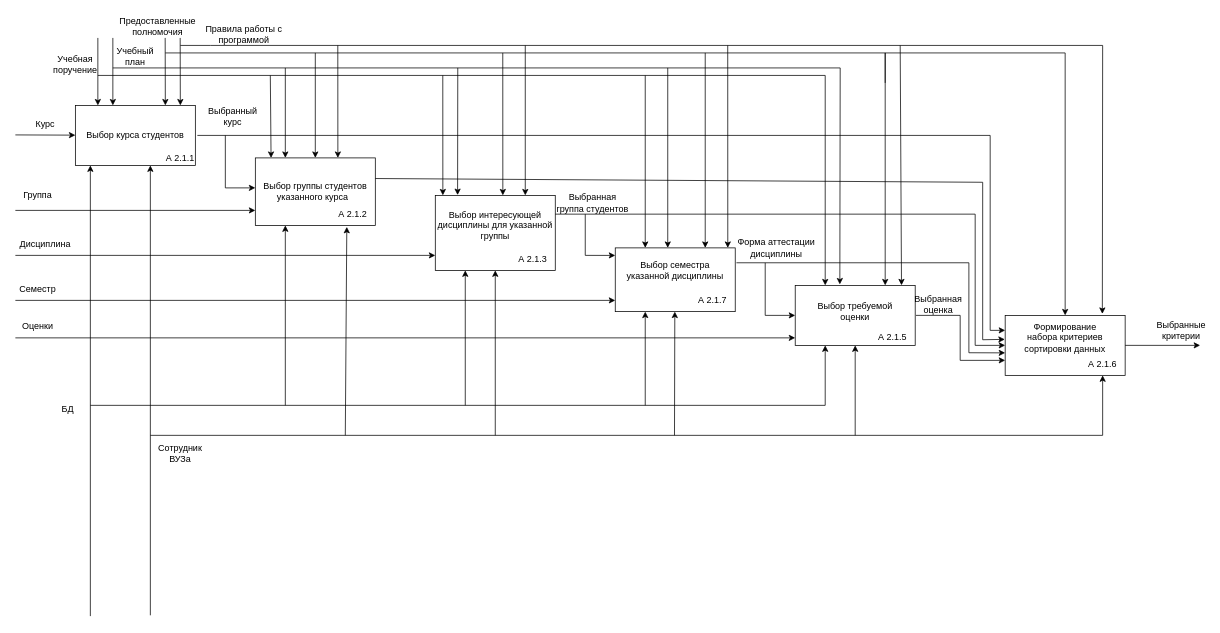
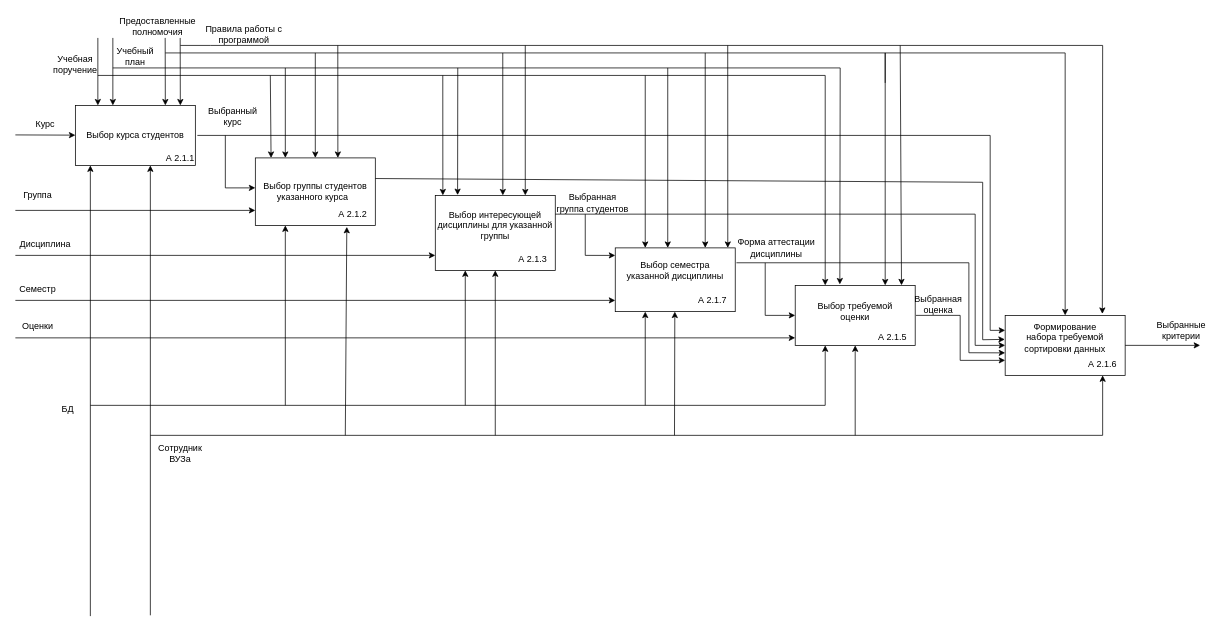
node "Формирование набора критериев сортировки данных": label "Формирование набора критериев сортировки данных" -> "Формирование набора требуемой сортировки данных"
